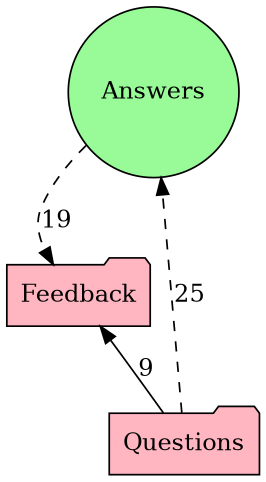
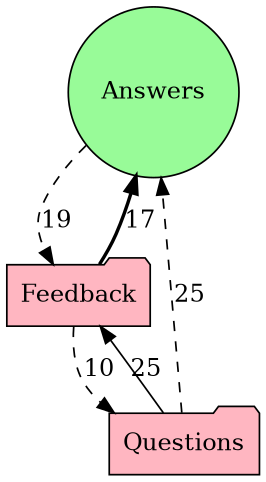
edge "Feedback" -> "Answers": added, label "17"
edge "Feedback" -> "Questions": added, label "10"
edge "Questions" -> "Feedback": label "9" -> "25"
